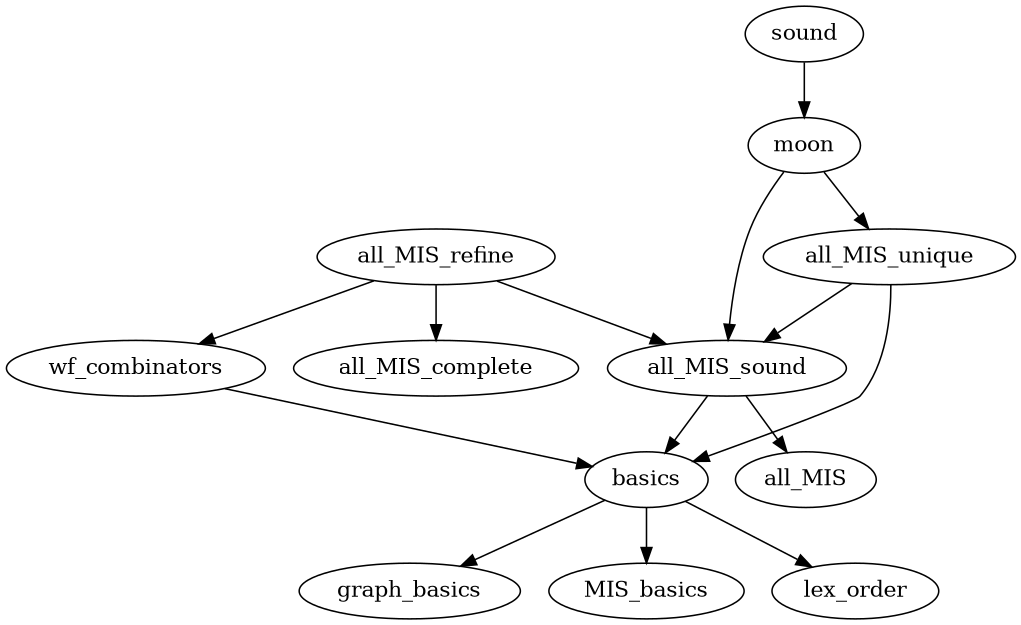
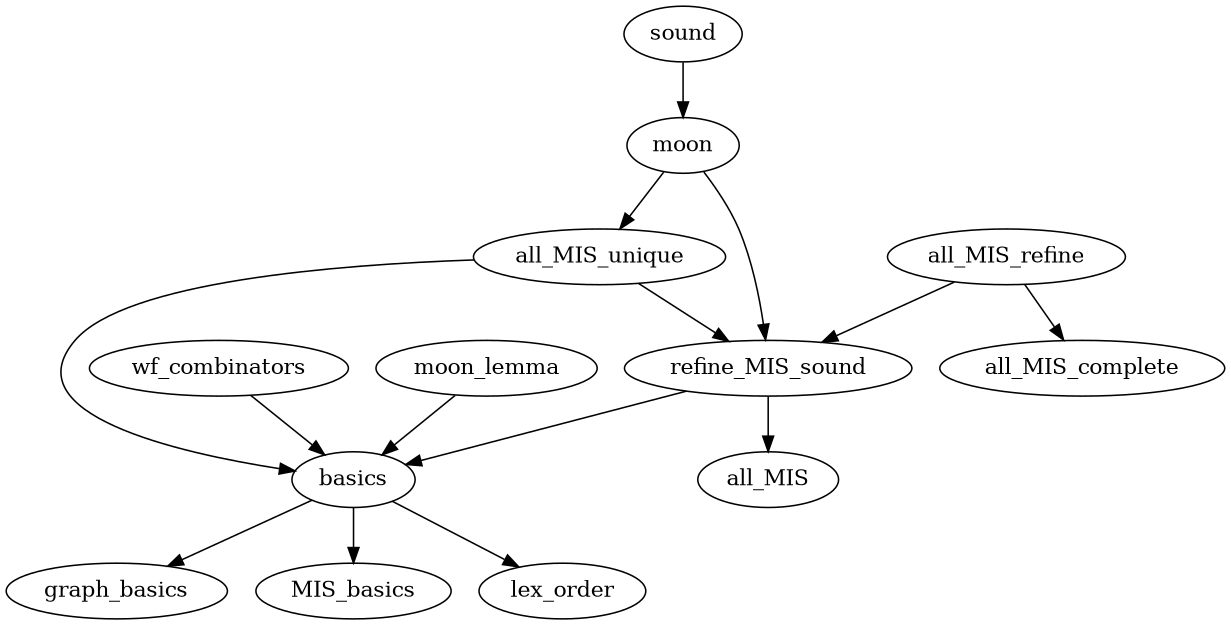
edge "all_MIS_refine" -> "wf_combinators": removed
node "moon_lemma": added
node "all_MIS_sound": label "all_MIS_sound" -> "refine_MIS_sound"
